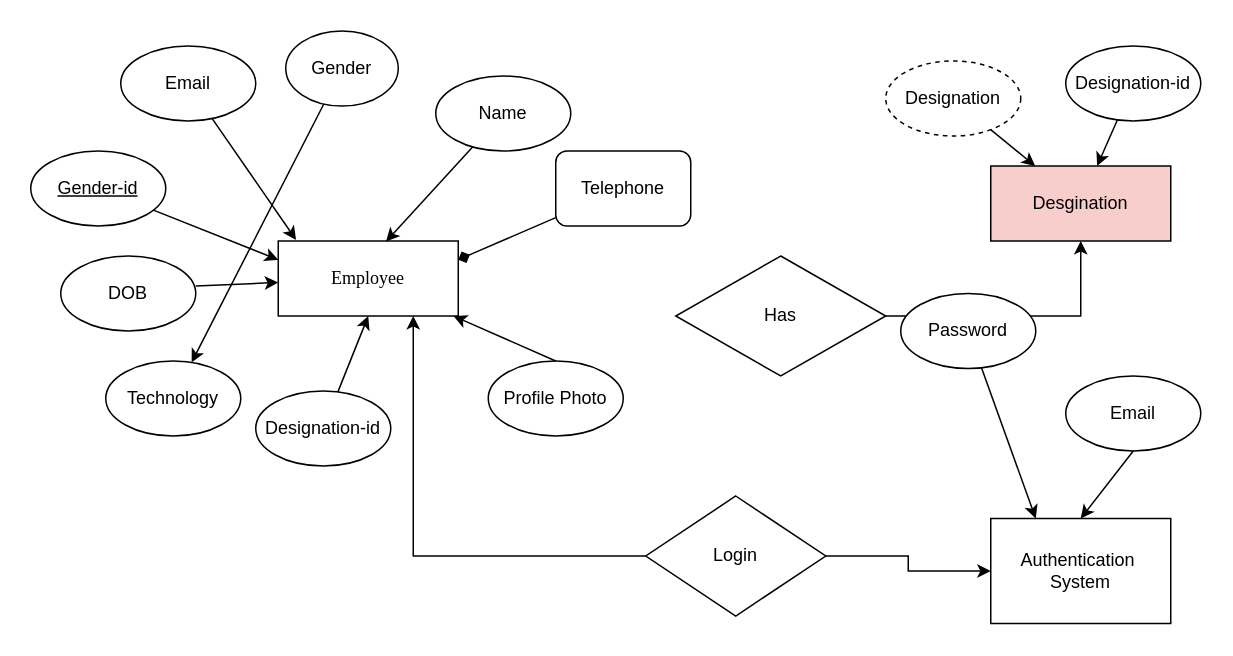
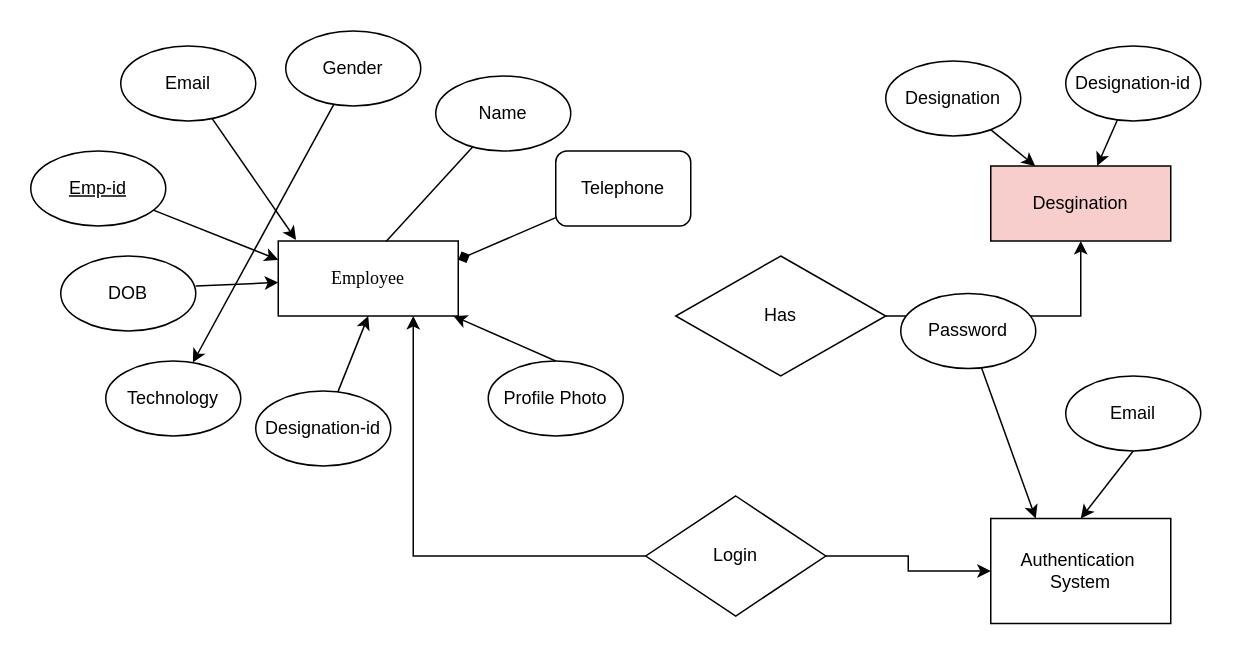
node "Gender": size 113x75 -> 135x75
node "Designation": style dashed -> solid
node "Gender-id": label "Gender-id" -> "Emp-id"
edge "Name" -> "Employee": arrowhead classic -> none
